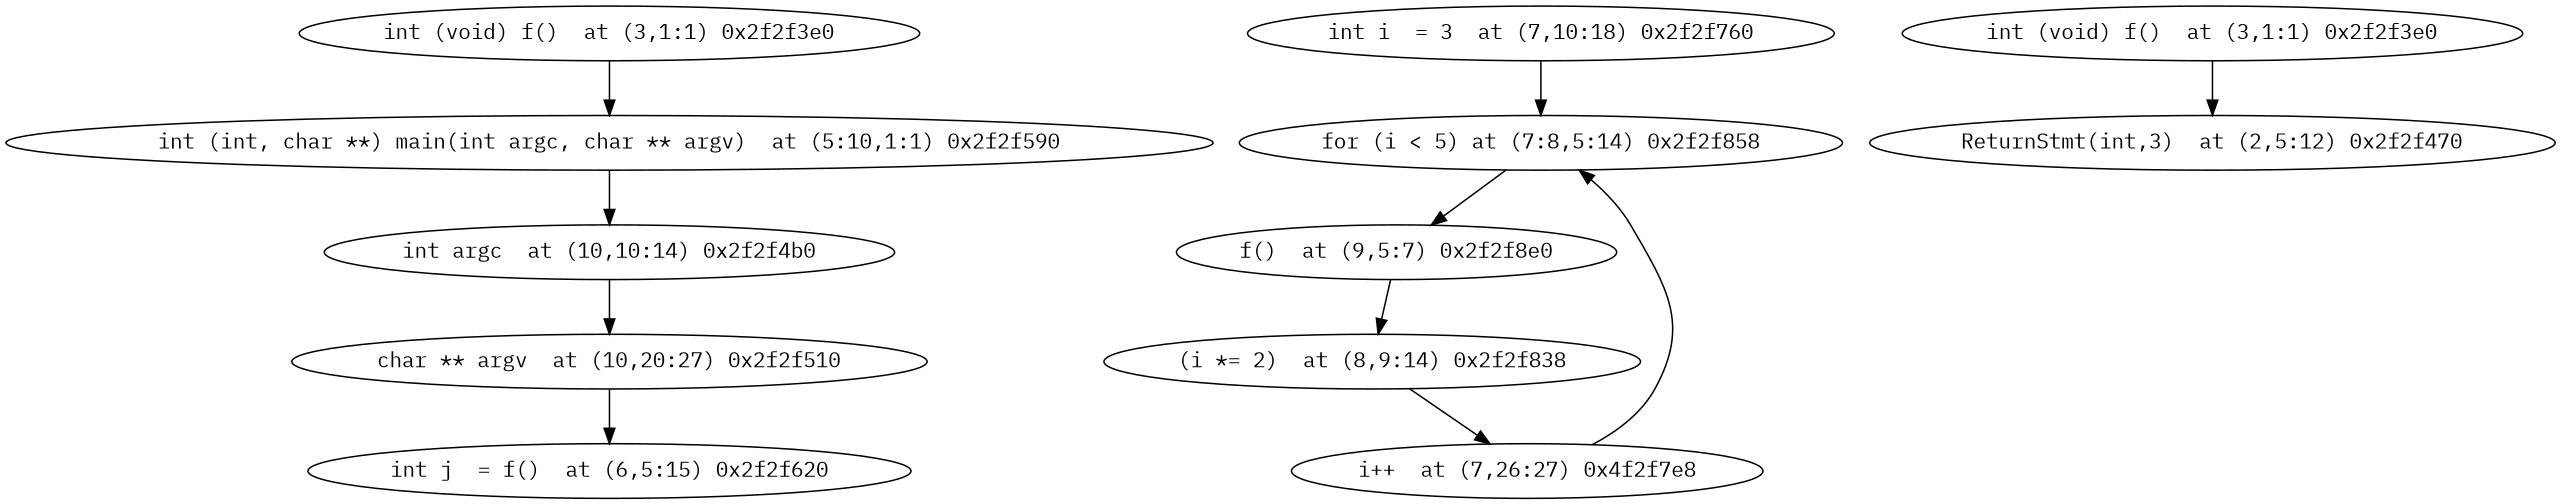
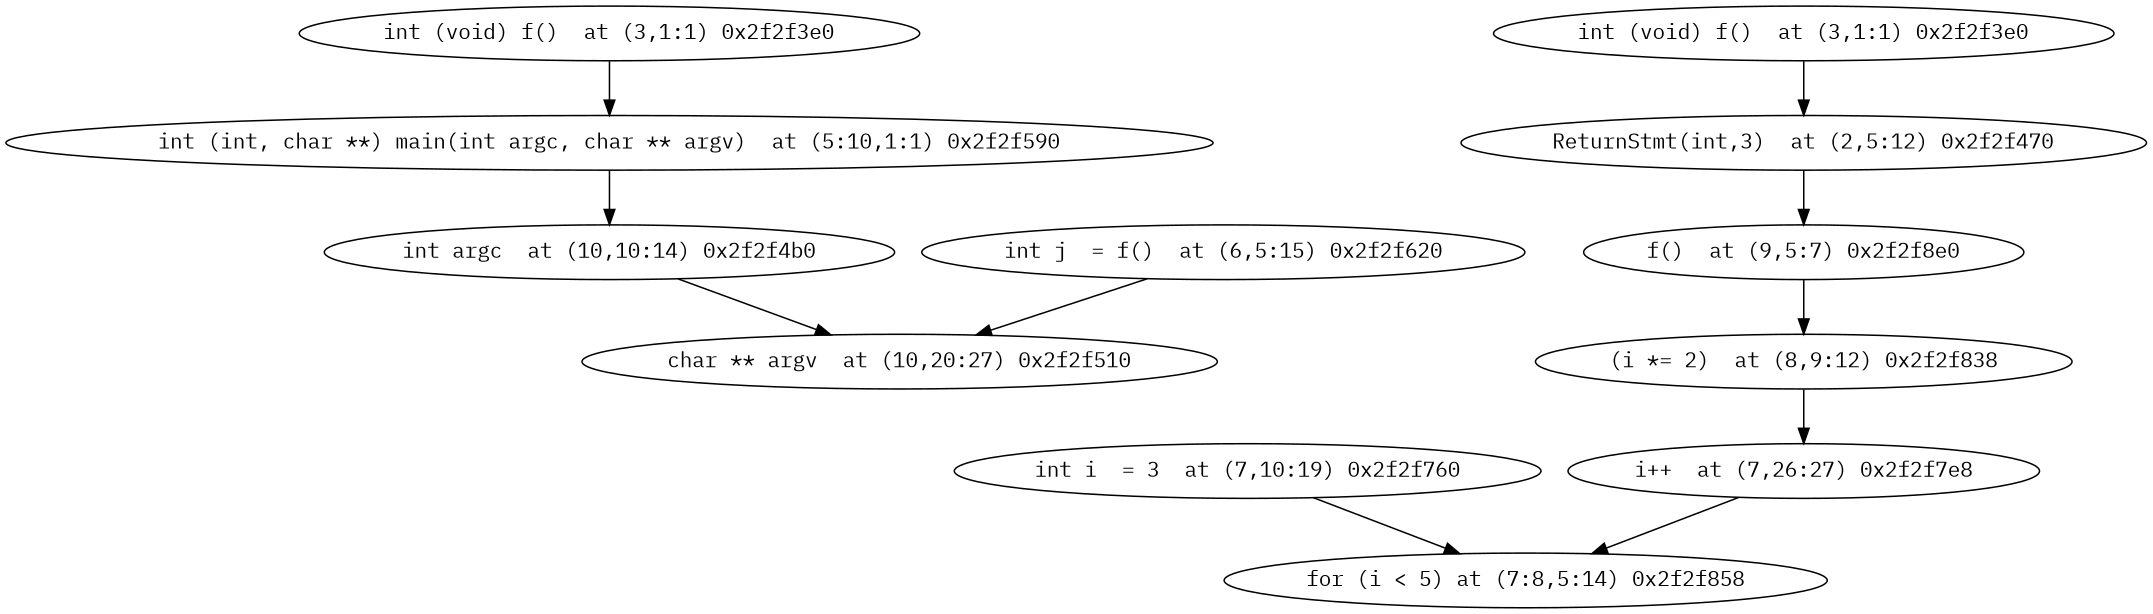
node "int i  = 3  at (7,10:18) 0x2f2f760": label "int i  = 3  at (7,10:18) 0x2f2f760" -> "int i  = 3  at (7,10:19) 0x2f2f760"
edge "for (i < 5) at (7:8,5:14) 0x2f2f858" -> "f()  at (9,5:7) 0x2f2f8e0": now "ReturnStmt(int,3)  at (2,5:12) 0x2f2f470" -> "f()  at (9,5:7) 0x2f2f8e0"
node "(i *= 2)  at (8,9:14) 0x2f2f838": label "(i *= 2)  at (8,9:14) 0x2f2f838" -> "(i *= 2)  at (8,9:12) 0x2f2f838"
edge "char ** argv  at (10,20:27) 0x2f2f510" -> "int j  = f()  at (6,5:15) 0x2f2f620": reversed
node "i++  at (7,26:27) 0x4f2f7e8": label "i++  at (7,26:27) 0x4f2f7e8" -> "i++  at (7,26:27) 0x2f2f7e8"
